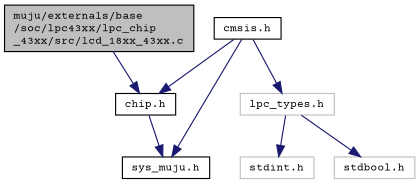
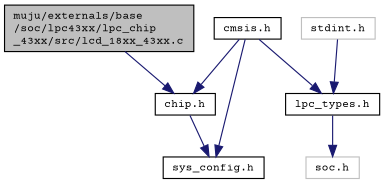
node "lpc_types.h": color grey75 -> black
edge "lpc_types.h" -> "stdint.h": reversed
node "sys_muju.h": label "sys_muju.h" -> "sys_config.h"
node "stdbool.h": label "stdbool.h" -> "soc.h"
